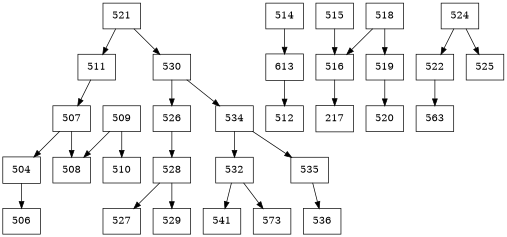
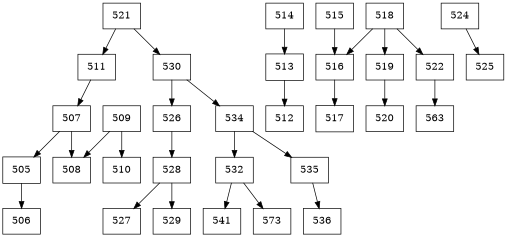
edge "524" -> "522": now "518" -> "522"
node "613": label "613" -> "513"
node "217": label "217" -> "517"
node "504": label "504" -> "505"
